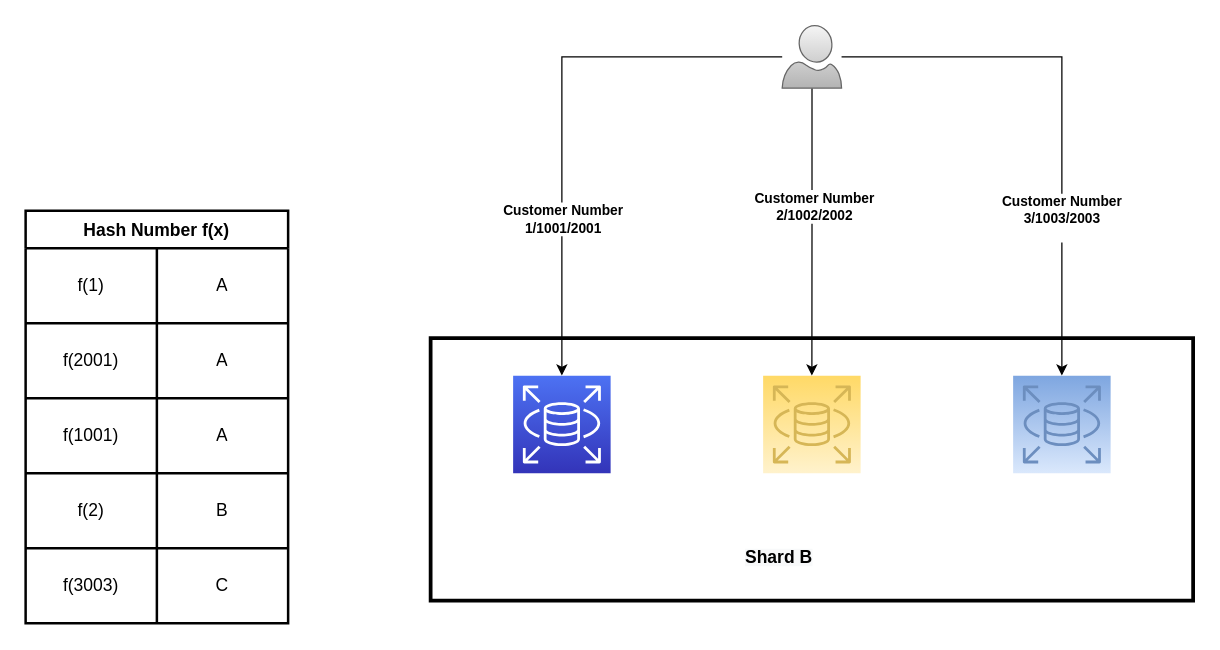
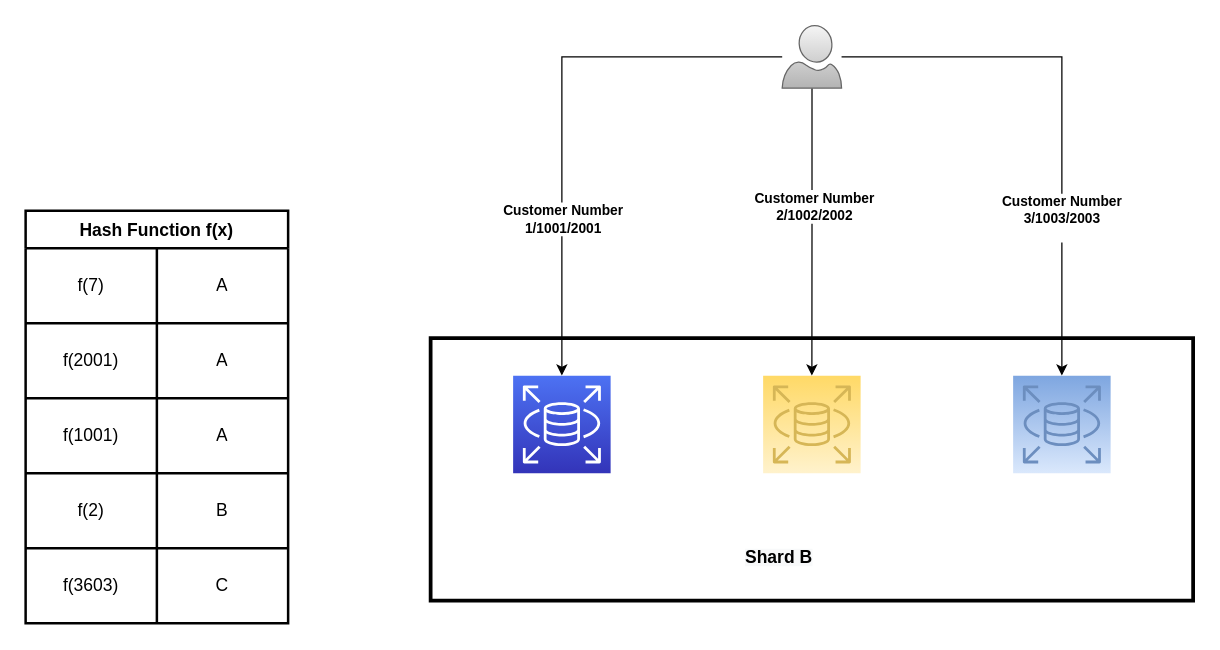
node "Hash Number f(x)": label "Hash Number f(x)" -> "Hash Function f(x)"
node "f(1)": label "f(1)" -> "f(7)"
node "f(3003)": label "f(3003)" -> "f(3603)"
